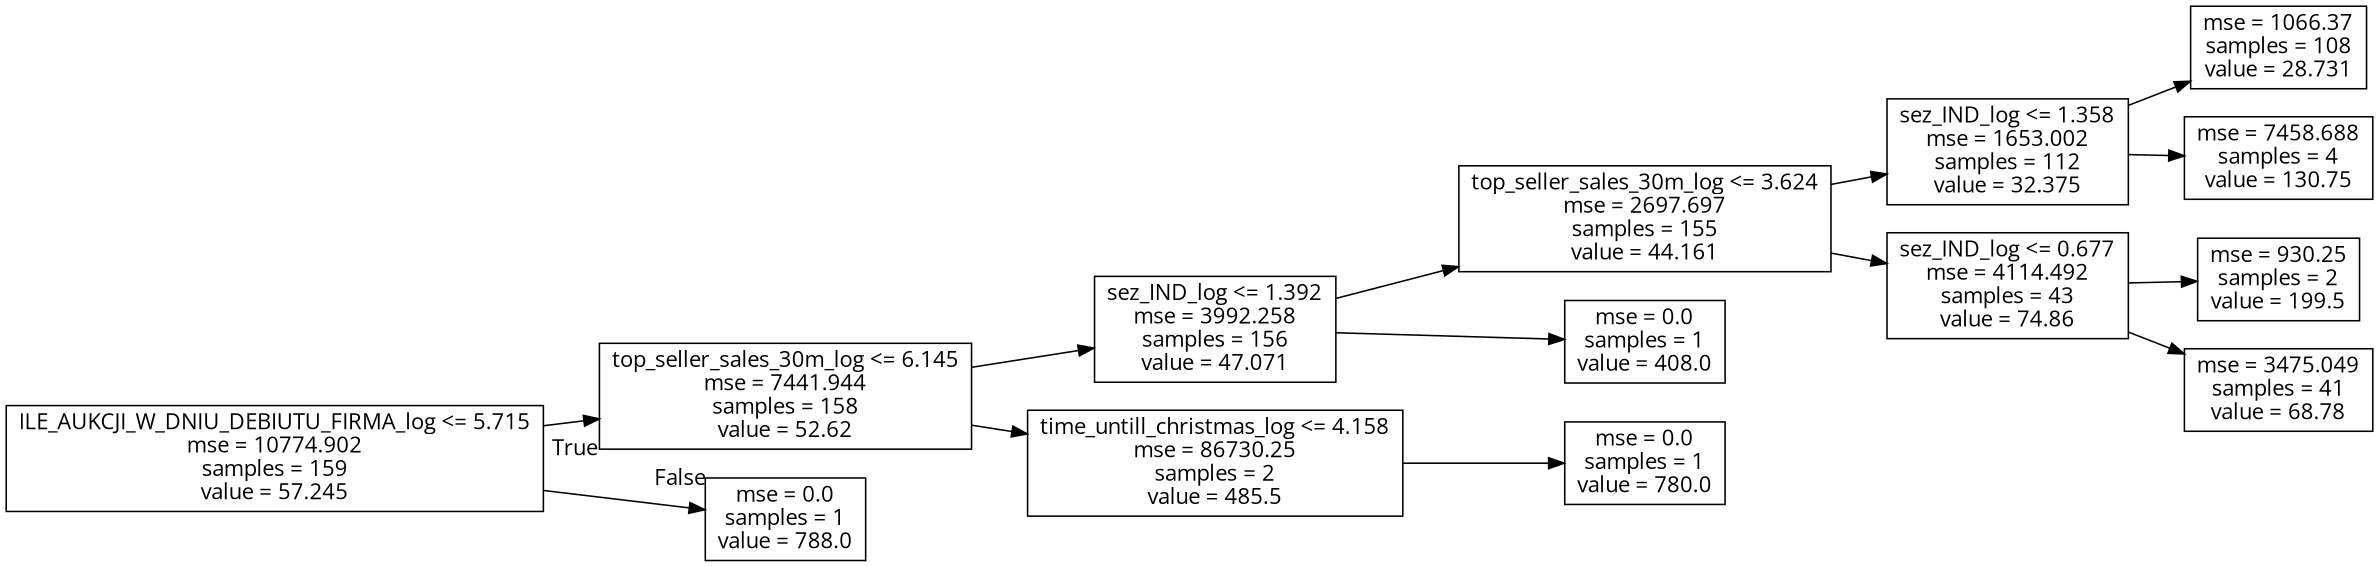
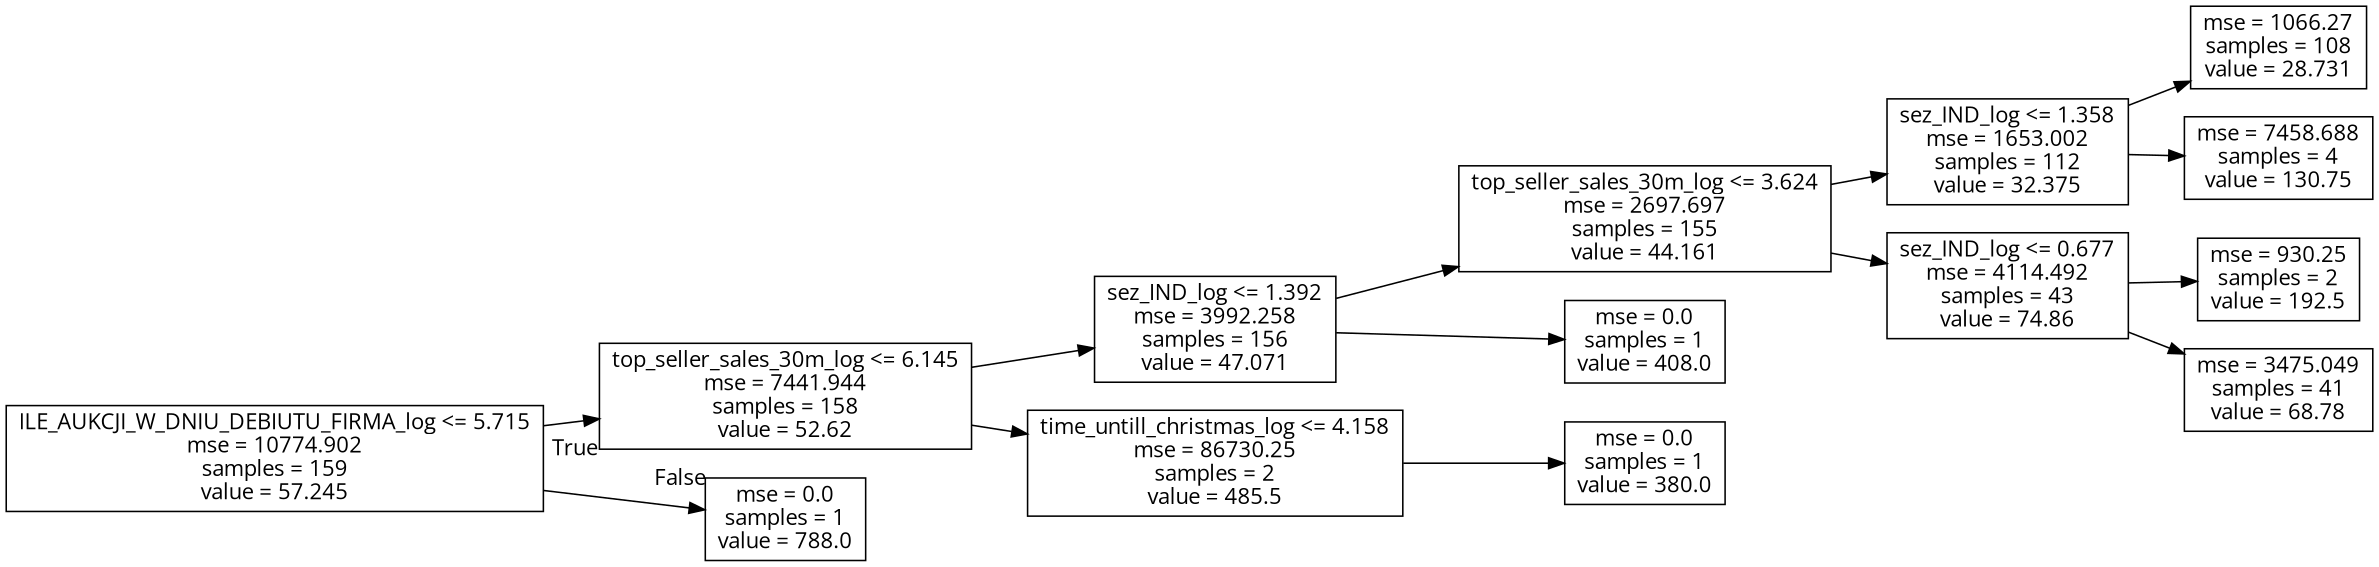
node "mse = 1066.37 samples = 108 value = 28.731": label "mse = 1066.37 samples = 108 value = 28.731" -> "mse = 1066.27 samples = 108 value = 28.731"
node "mse = 930.25 samples = 2 value = 199.5": label "mse = 930.25 samples = 2 value = 199.5" -> "mse = 930.25 samples = 2 value = 192.5"
node "mse = 0.0 samples = 1 value = 780.0": label "mse = 0.0 samples = 1 value = 780.0" -> "mse = 0.0 samples = 1 value = 380.0"
